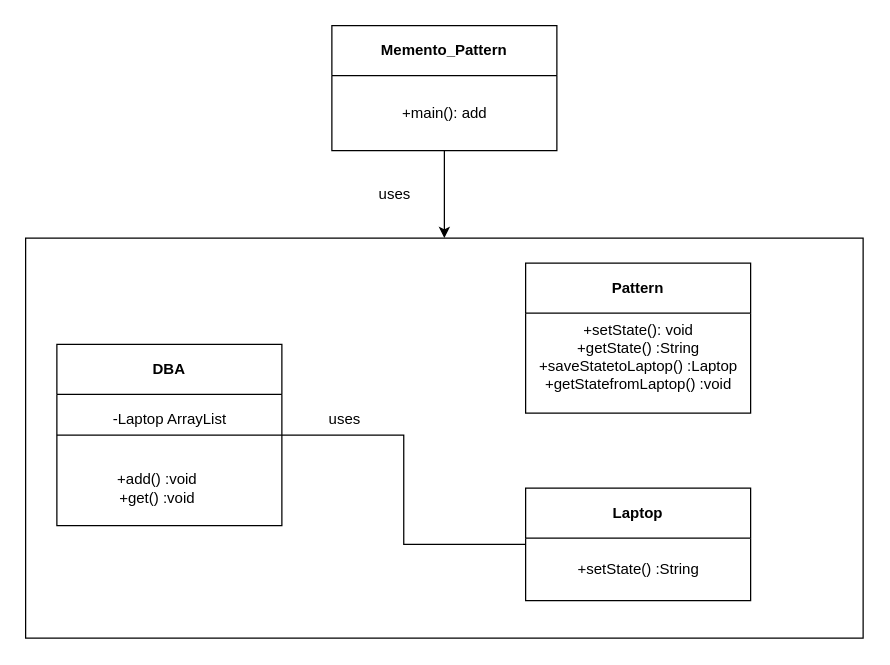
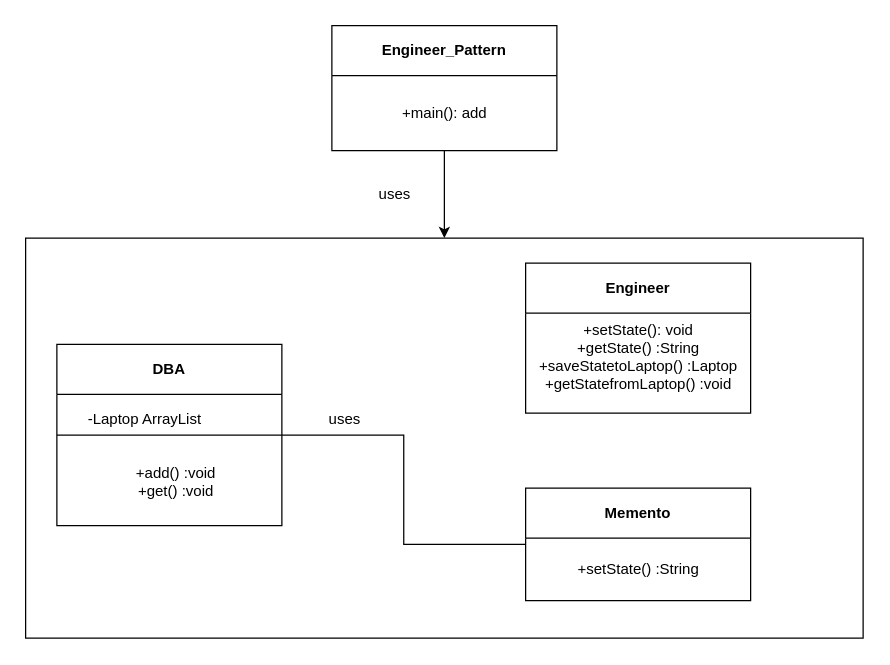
node "Memento_Pattern": label "Memento_Pattern" -> "Engineer_Pattern"
node "Pattern": label "Pattern" -> "Engineer"
node "-Laptop ArrayList": moved (169, 419) -> (144, 419)
node "+add() :void +get() :void": moved (157, 488) -> (176, 482)
node "Laptop": label "Laptop" -> "Memento"
